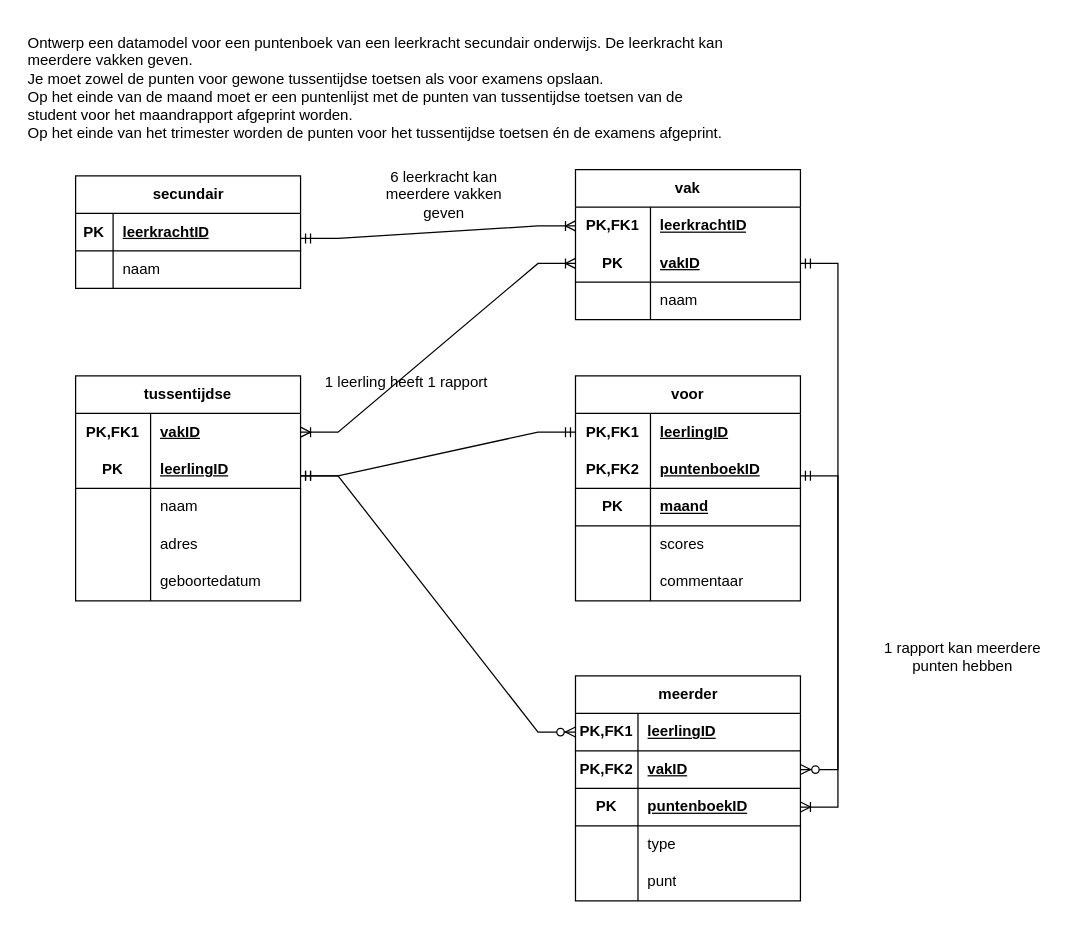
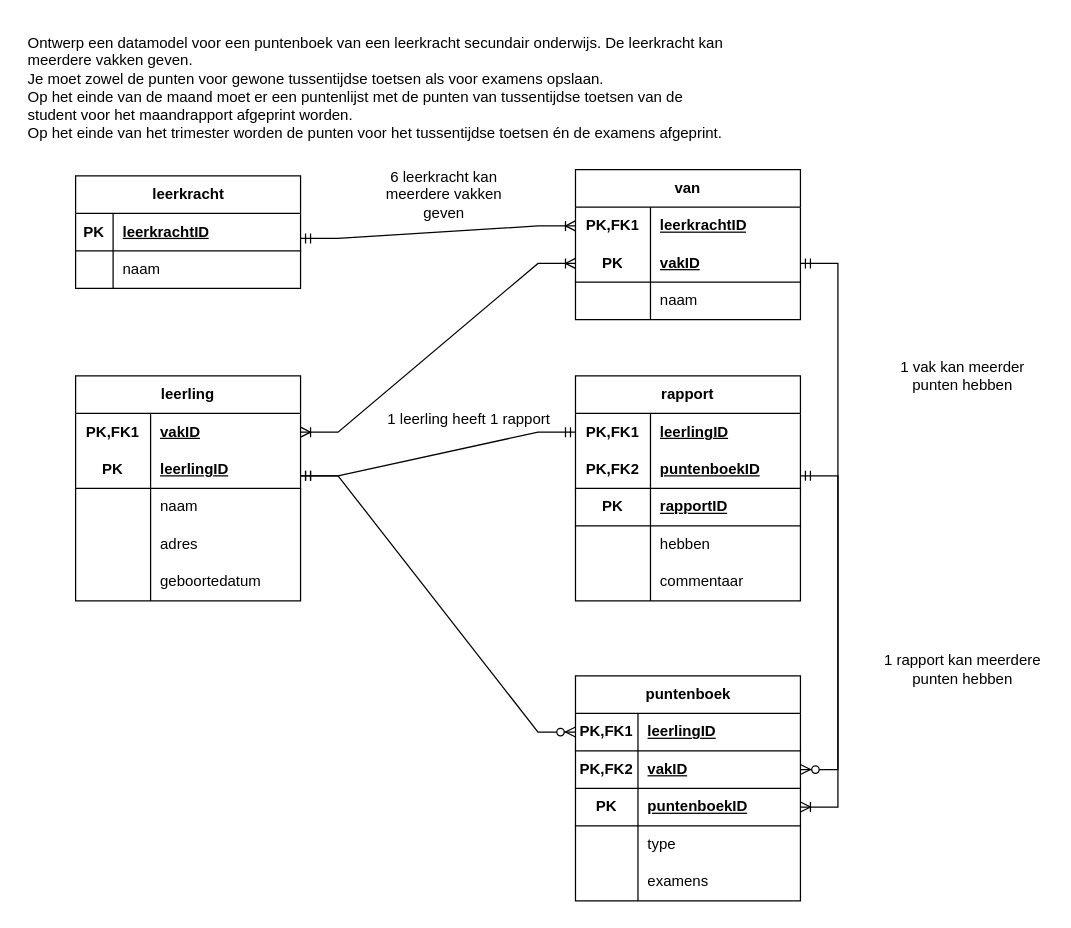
node "vak": label "vak" -> "van"
node "secundair": label "secundair" -> "leerkracht"
node "1 vak kan meerder punten hebben": added
node "1 leerling heeft 1 rapport": moved (407, 382) -> (469, 419)
node "tussentijdse": label "tussentijdse" -> "leerling"
node "voor": label "voor" -> "rapport"
node "maand": label "maand" -> "rapportID"
node "scores": label "scores" -> "hebben"
node "1 rapport kan meerdere punten hebben": moved (963, 657) -> (963, 669)
node "meerder": label "meerder" -> "puntenboek"
node "punt": label "punt" -> "examens"
